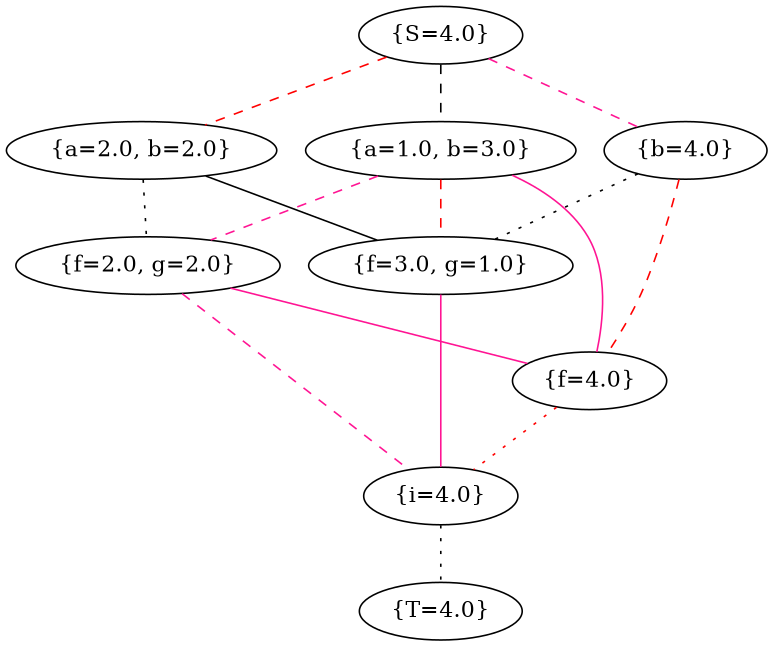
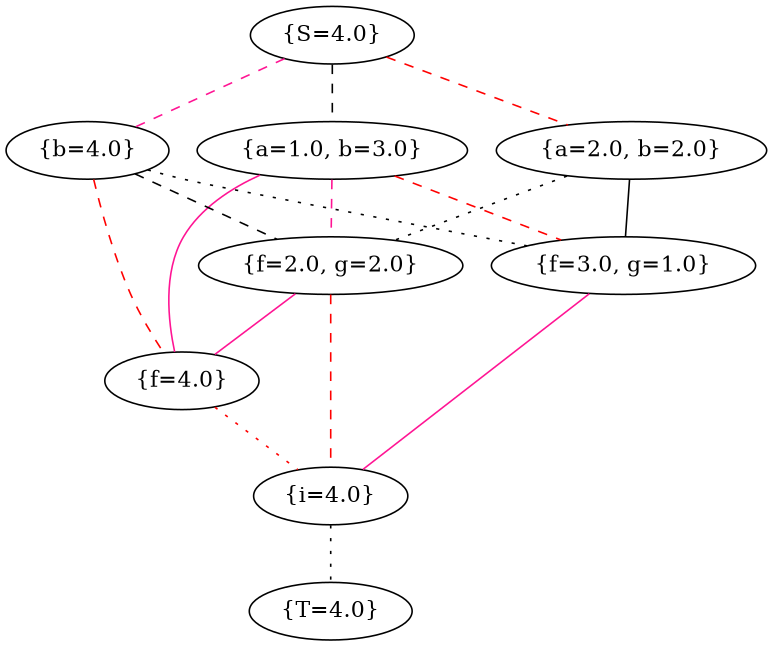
edge "{b=4.0}" -- "{f=2.0, g=2.0}": added
edge "{f=2.0, g=2.0}" -- "{i=4.0}": color deeppink -> red
